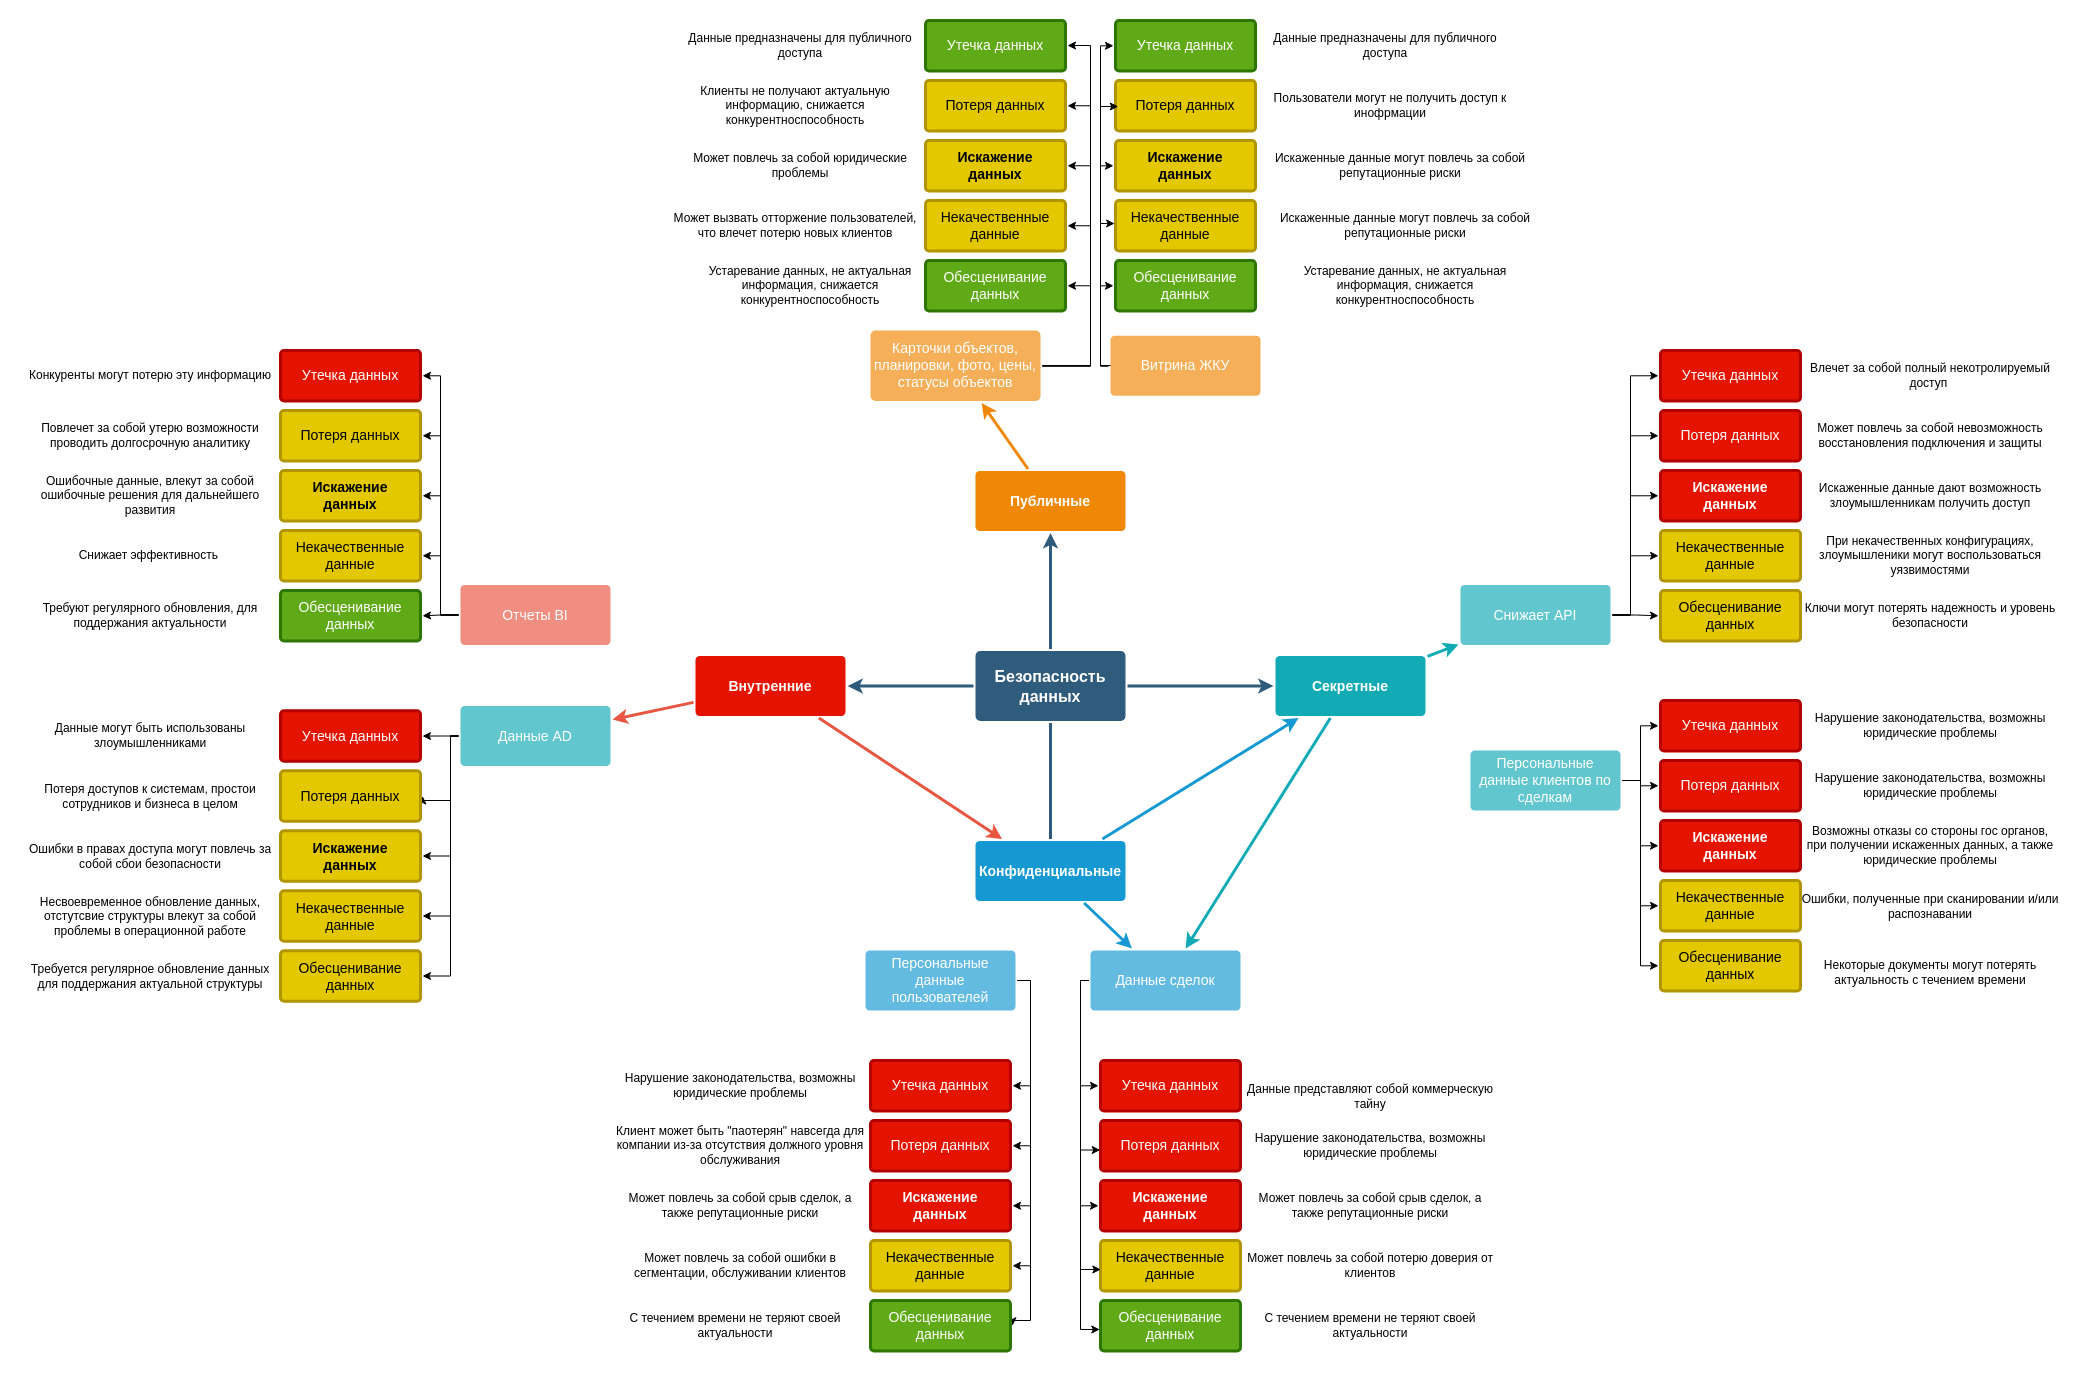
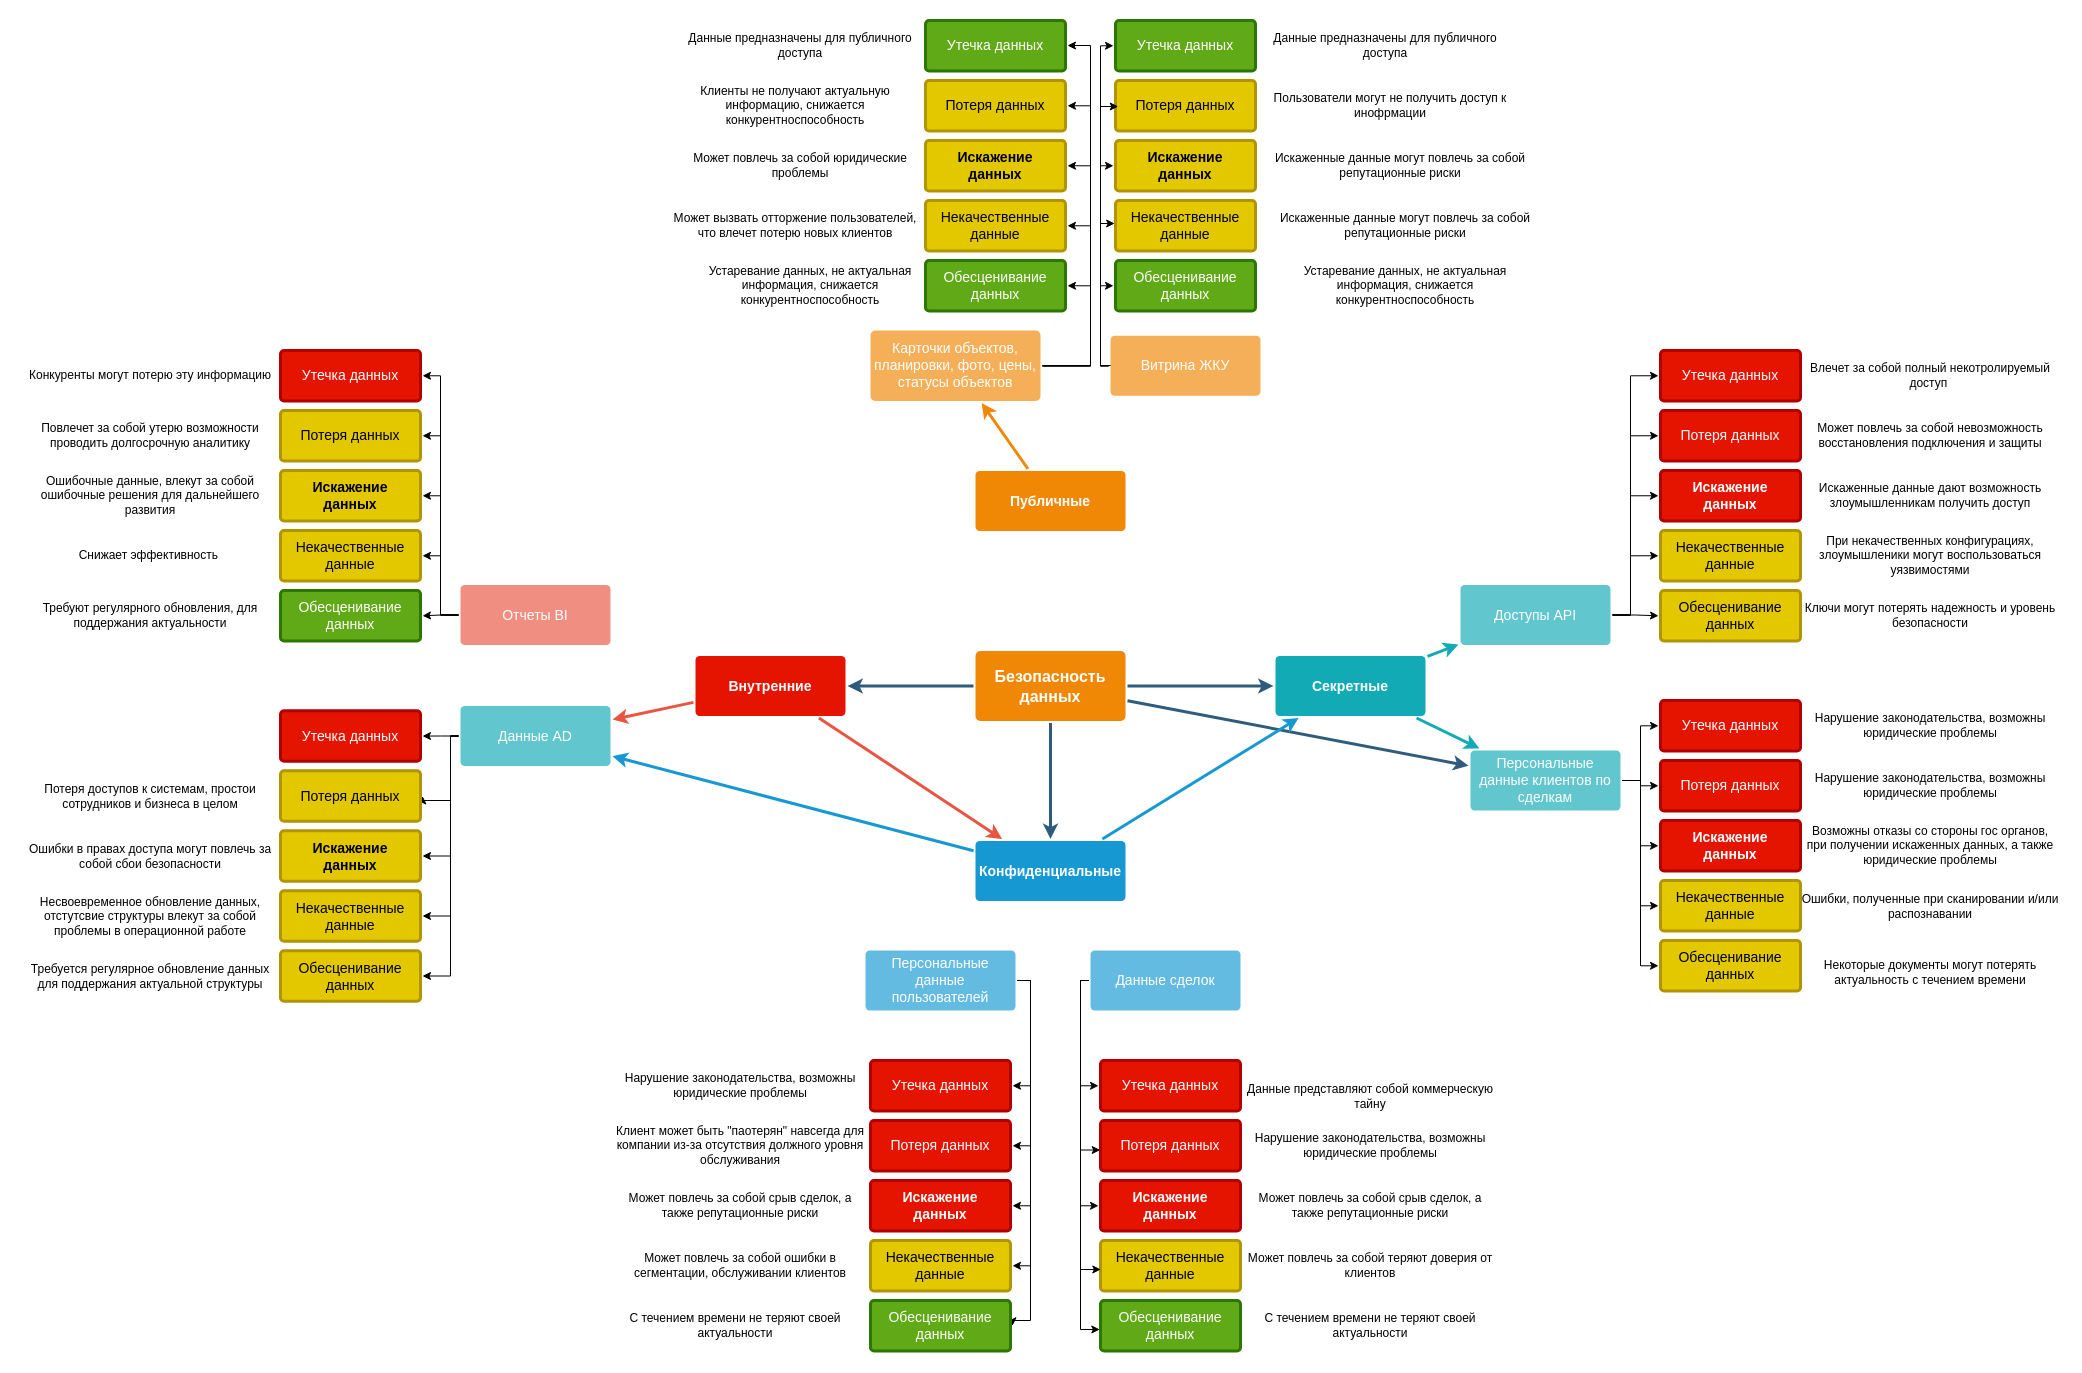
edge "Безопасность данных" -> "Публичные": now "Безопасность данных" -> "Персональные данные клиентов по сделкам"
node "Снижает API": label "Снижает API" -> "Доступы API"
node "Безопасность данных": fillcolor #2f5b7c -> #f08705
node "Данные могут быть использованы злоумышленниками": removed
edge "Секретные" -> "Данные сделок": now "Секретные" -> "Персональные данные клиентов по сделкам"
edge "Безопасность данных" -- "Конфиденциальные": arrowhead none -> classic
edge "Конфиденциальные" -> "Данные сделок": now "Конфиденциальные" -> "Данные AD"
node "Может повлечь за собой потерю доверия от клиентов": label "Может повлечь за собой потерю доверия от клиентов" -> "Может повлечь за собой теряют доверия от клиентов"
